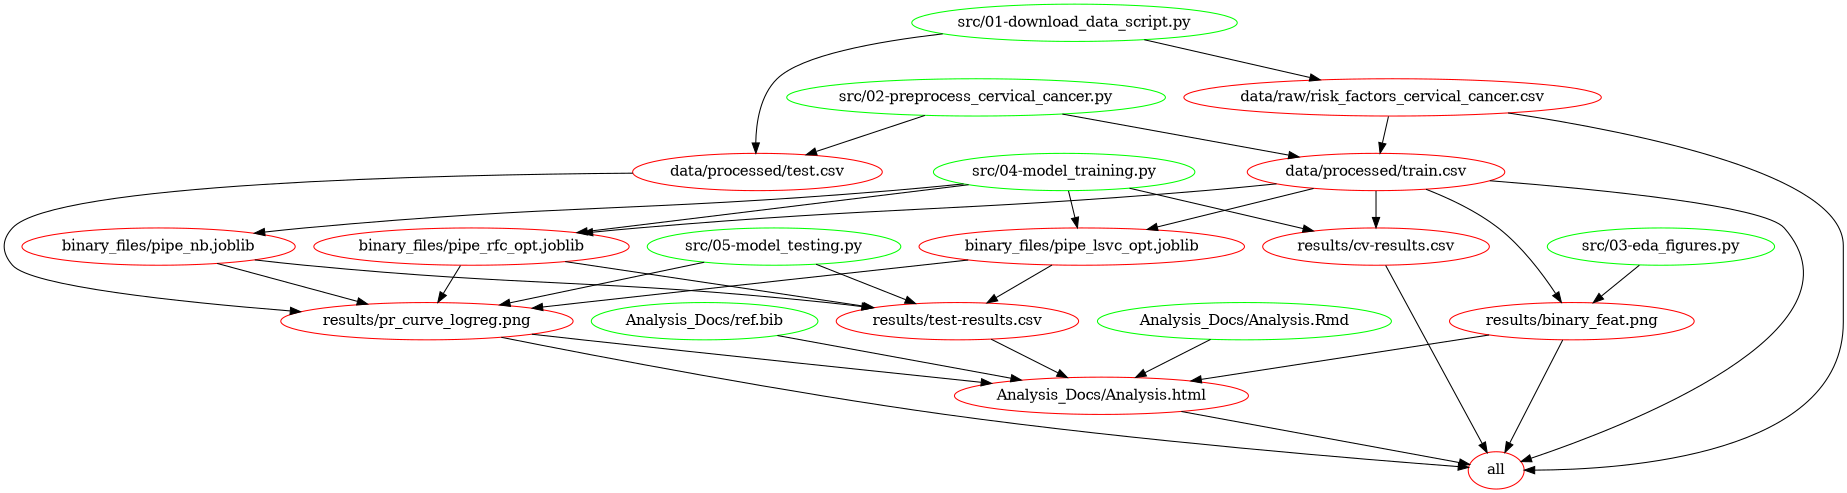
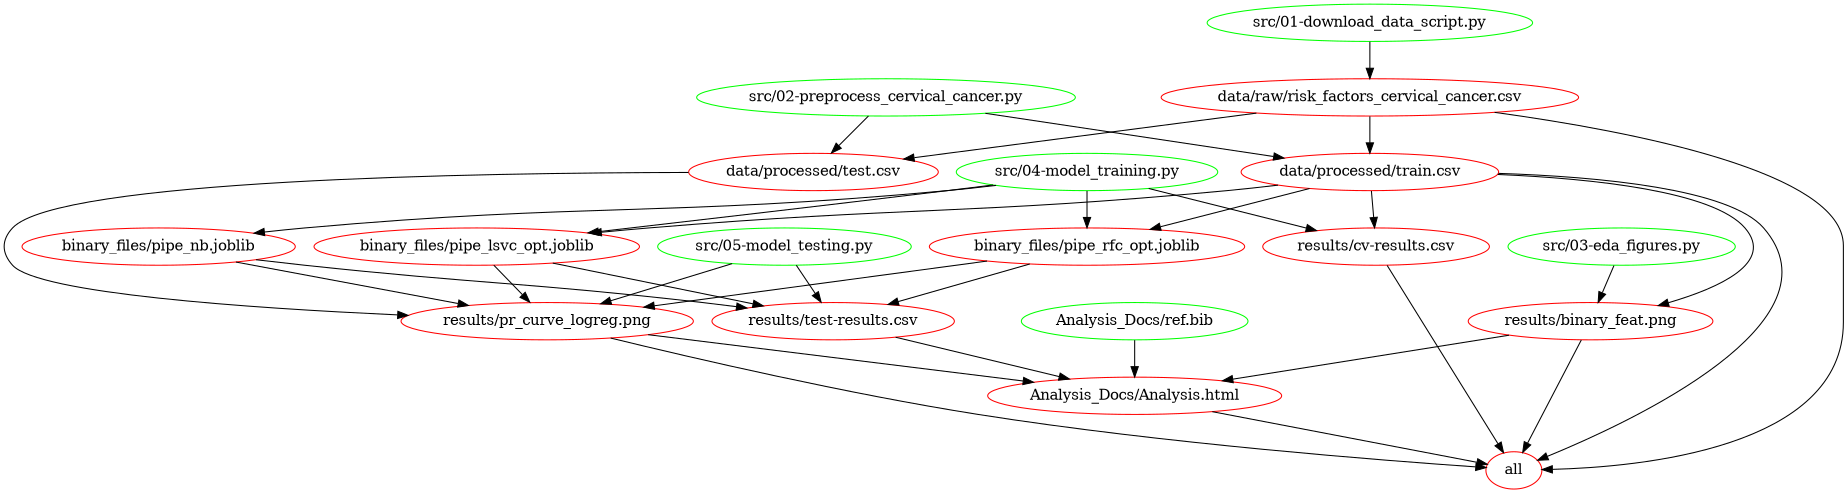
edge "src/01-download_data_script.py" -> "data/processed/test.csv": now "data/raw/risk_factors_cervical_cancer.csv" -> "data/processed/test.csv"
node "Analysis_Docs/Analysis.Rmd": removed
